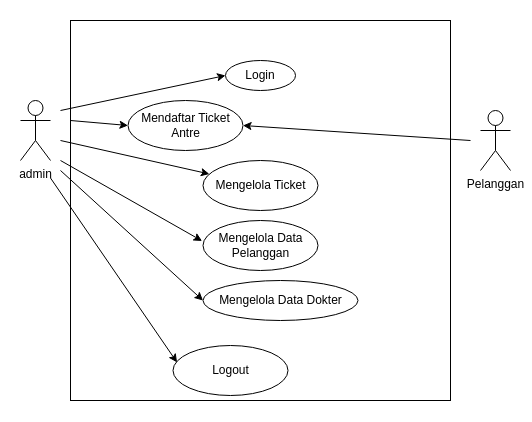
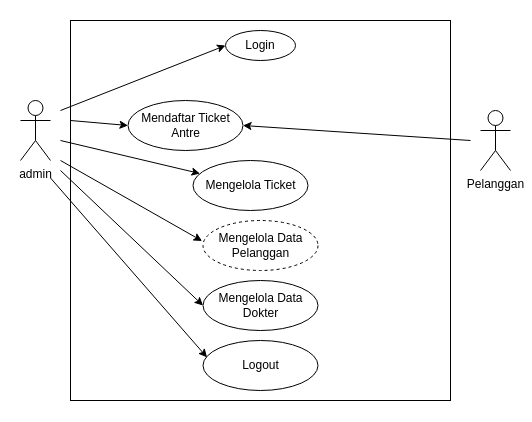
node "Login": moved (261, 76) -> (261, 46)
node "Mengelola Ticket": moved (261, 186) -> (251, 186)
node "Mengelola Data Pelanggan": style solid -> dashed
node "Mengelola Data Dokter": size 155x40 -> 115x50
node "Logout": moved (231, 371) -> (261, 366)
